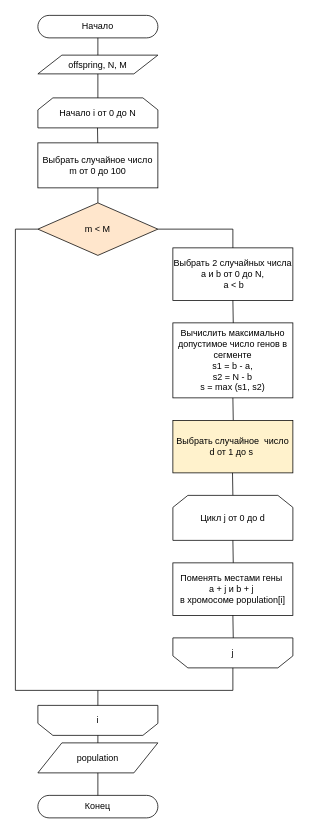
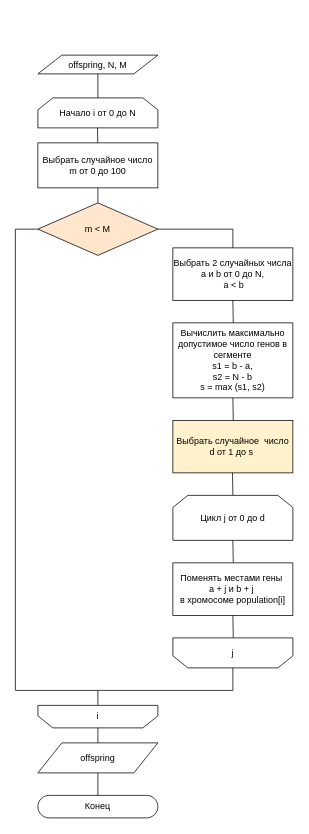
node "Начало": removed
edge "Начало" -- "offspring, N, M": removed
node "i": size 120x30 -> 120x23
node "population": label "population" -> "offspring"
